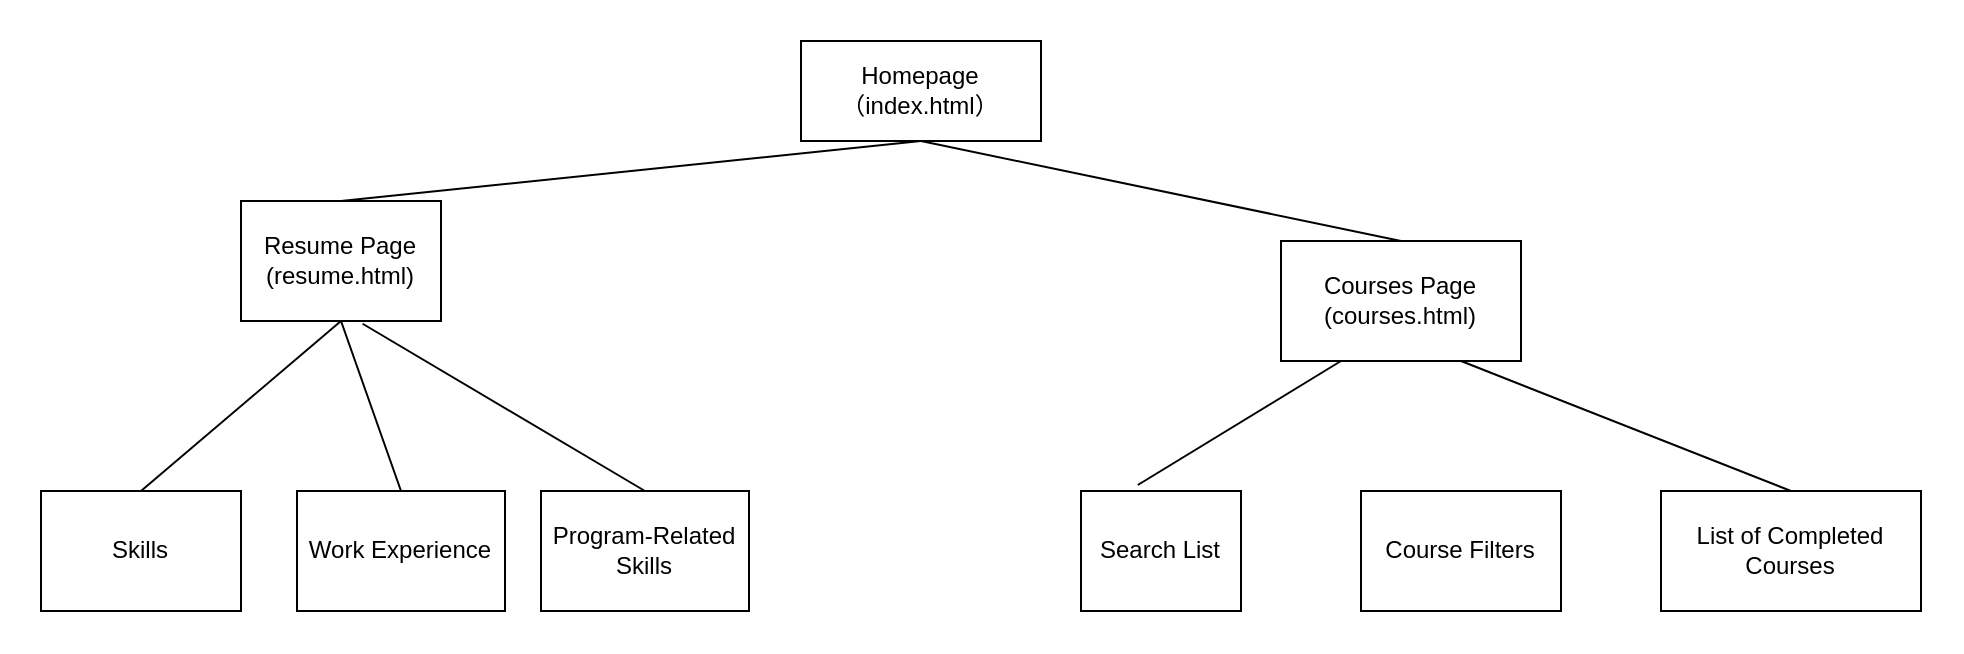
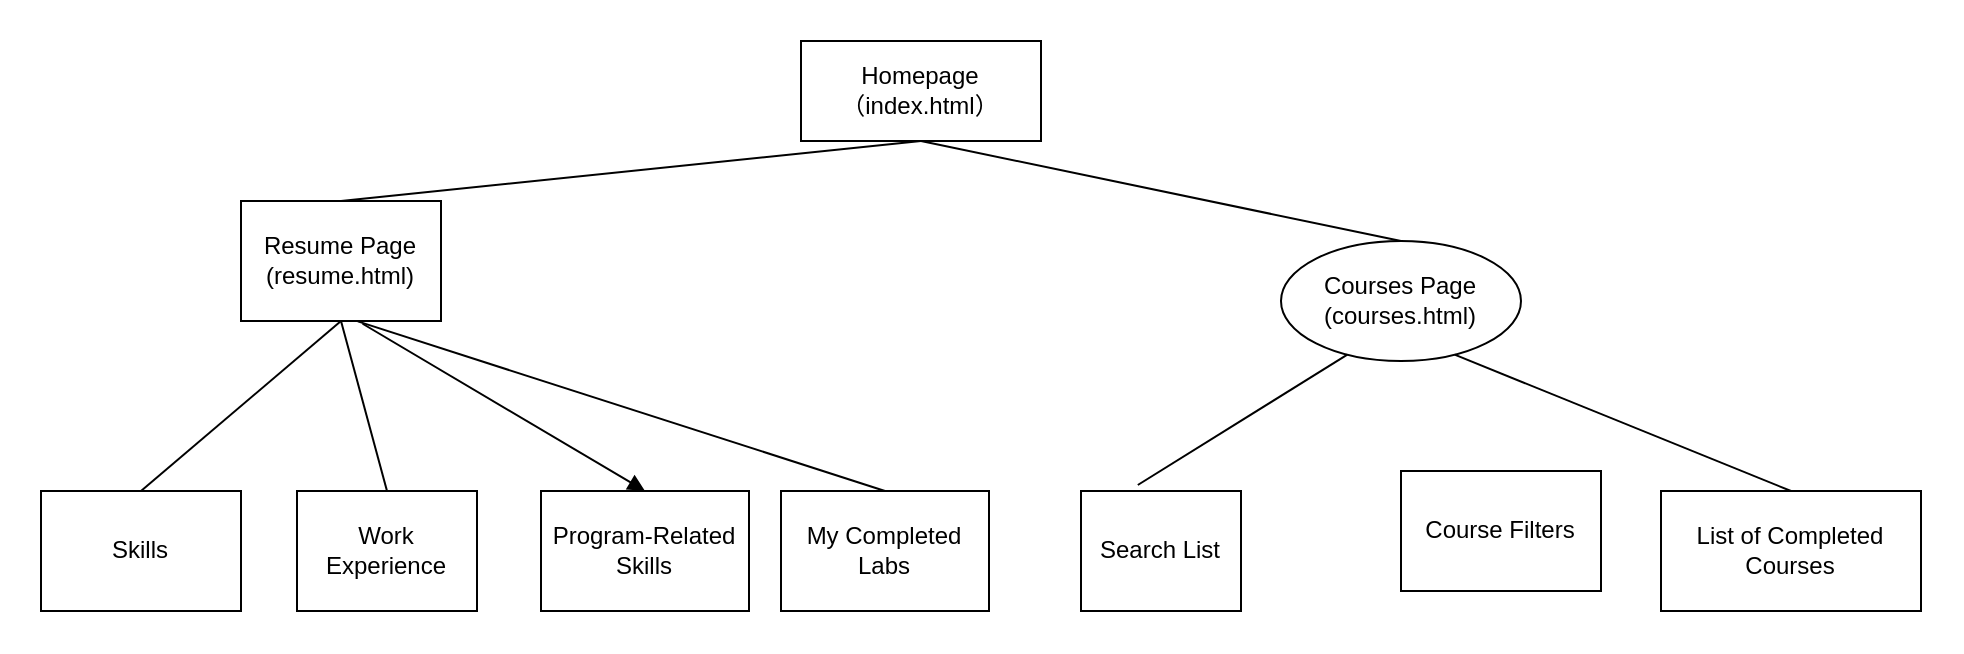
node "Courses Page (courses.html)": shape rectangle -> ellipse
edge "Resume Page (resume.html)" -- "My Completed Labs": added
edge "Resume Page (resume.html)" -- "Program-Related Skills": arrowhead none -> block
node "Work Experience": size 208x120 -> 180x120
node "My Completed Labs": added
node "Course Filters": moved (1461, 551) -> (1501, 531)
